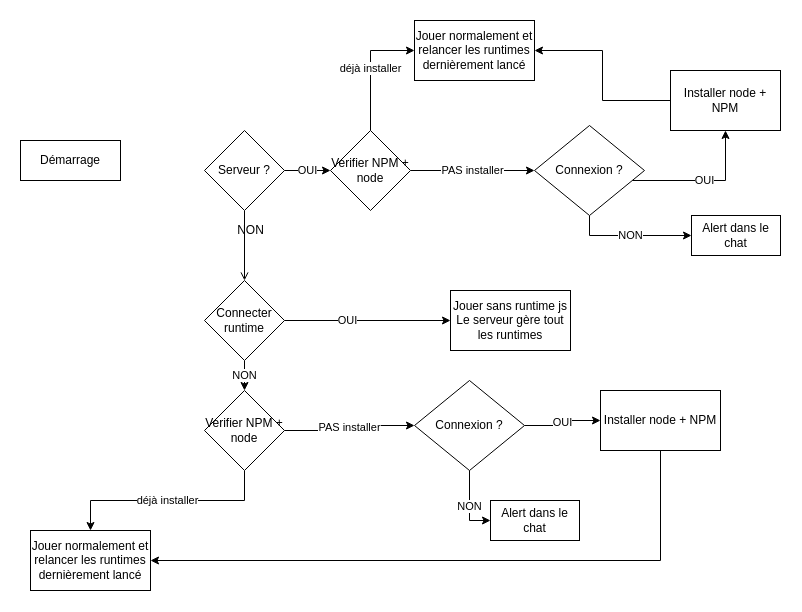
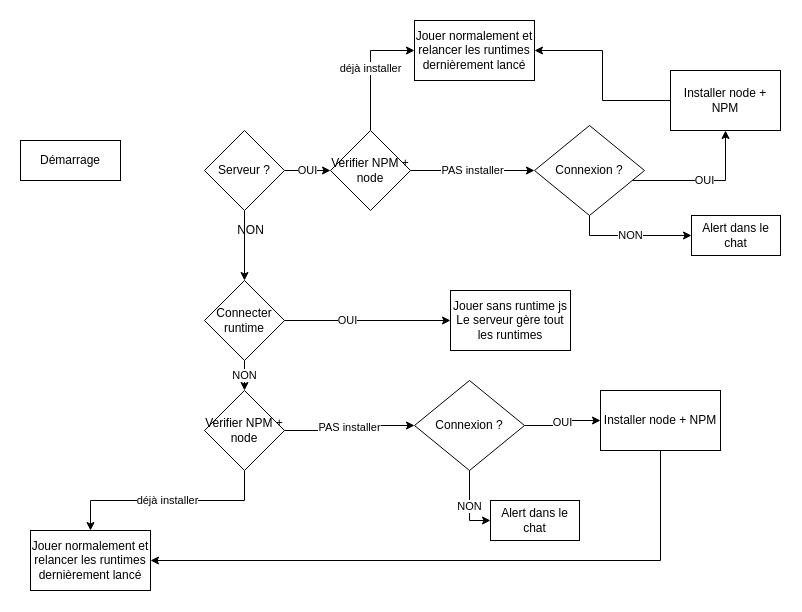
edge "Serveur ?" -> "Connecter runtime": arrowhead open -> classic
